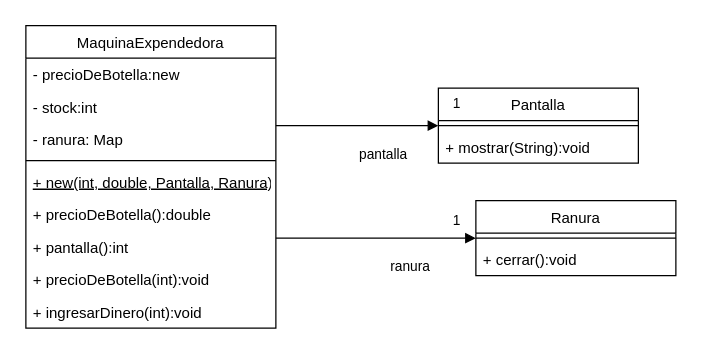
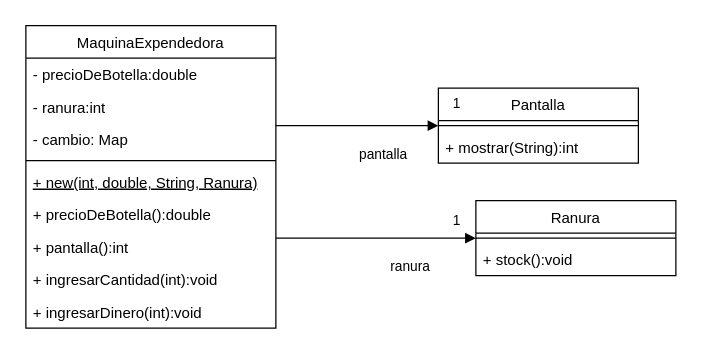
node "- precioDeBotella:new": label "- precioDeBotella:new" -> "- precioDeBotella:double"
node "- stock:int": label "- stock:int" -> "- ranura:int"
node "- ranura: Map": label "- ranura: Map" -> "- cambio: Map"
node "+ mostrar(String):void": label "+ mostrar(String):void" -> "+ mostrar(String):int"
node "+ new(int, double, Pantalla, Ranura)": label "+ new(int, double, Pantalla, Ranura)" -> "+ new(int, double, String, Ranura)"
node "+ cerrar():void": label "+ cerrar():void" -> "+ stock():void"
node "+ precioDeBotella(int):void": label "+ precioDeBotella(int):void" -> "+ ingresarCantidad(int):void"
